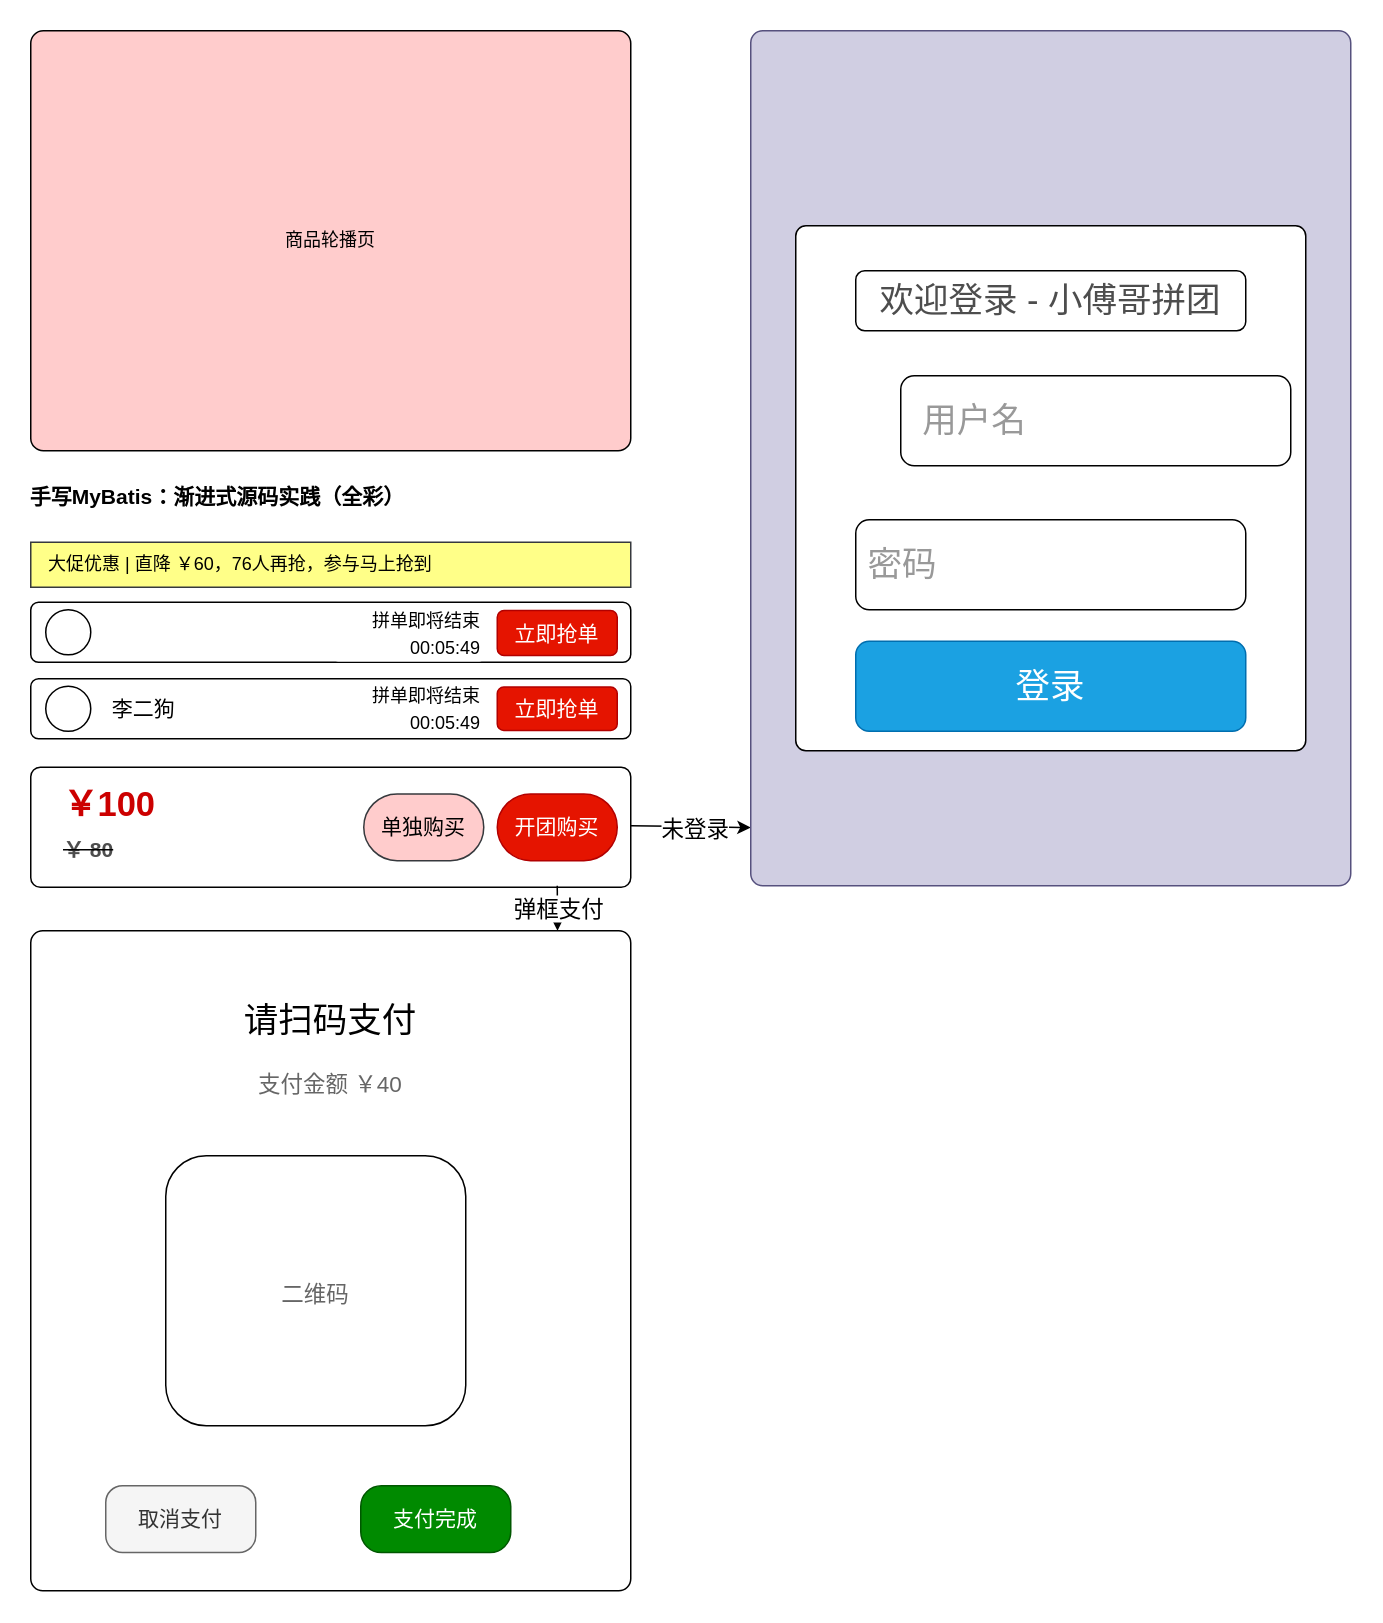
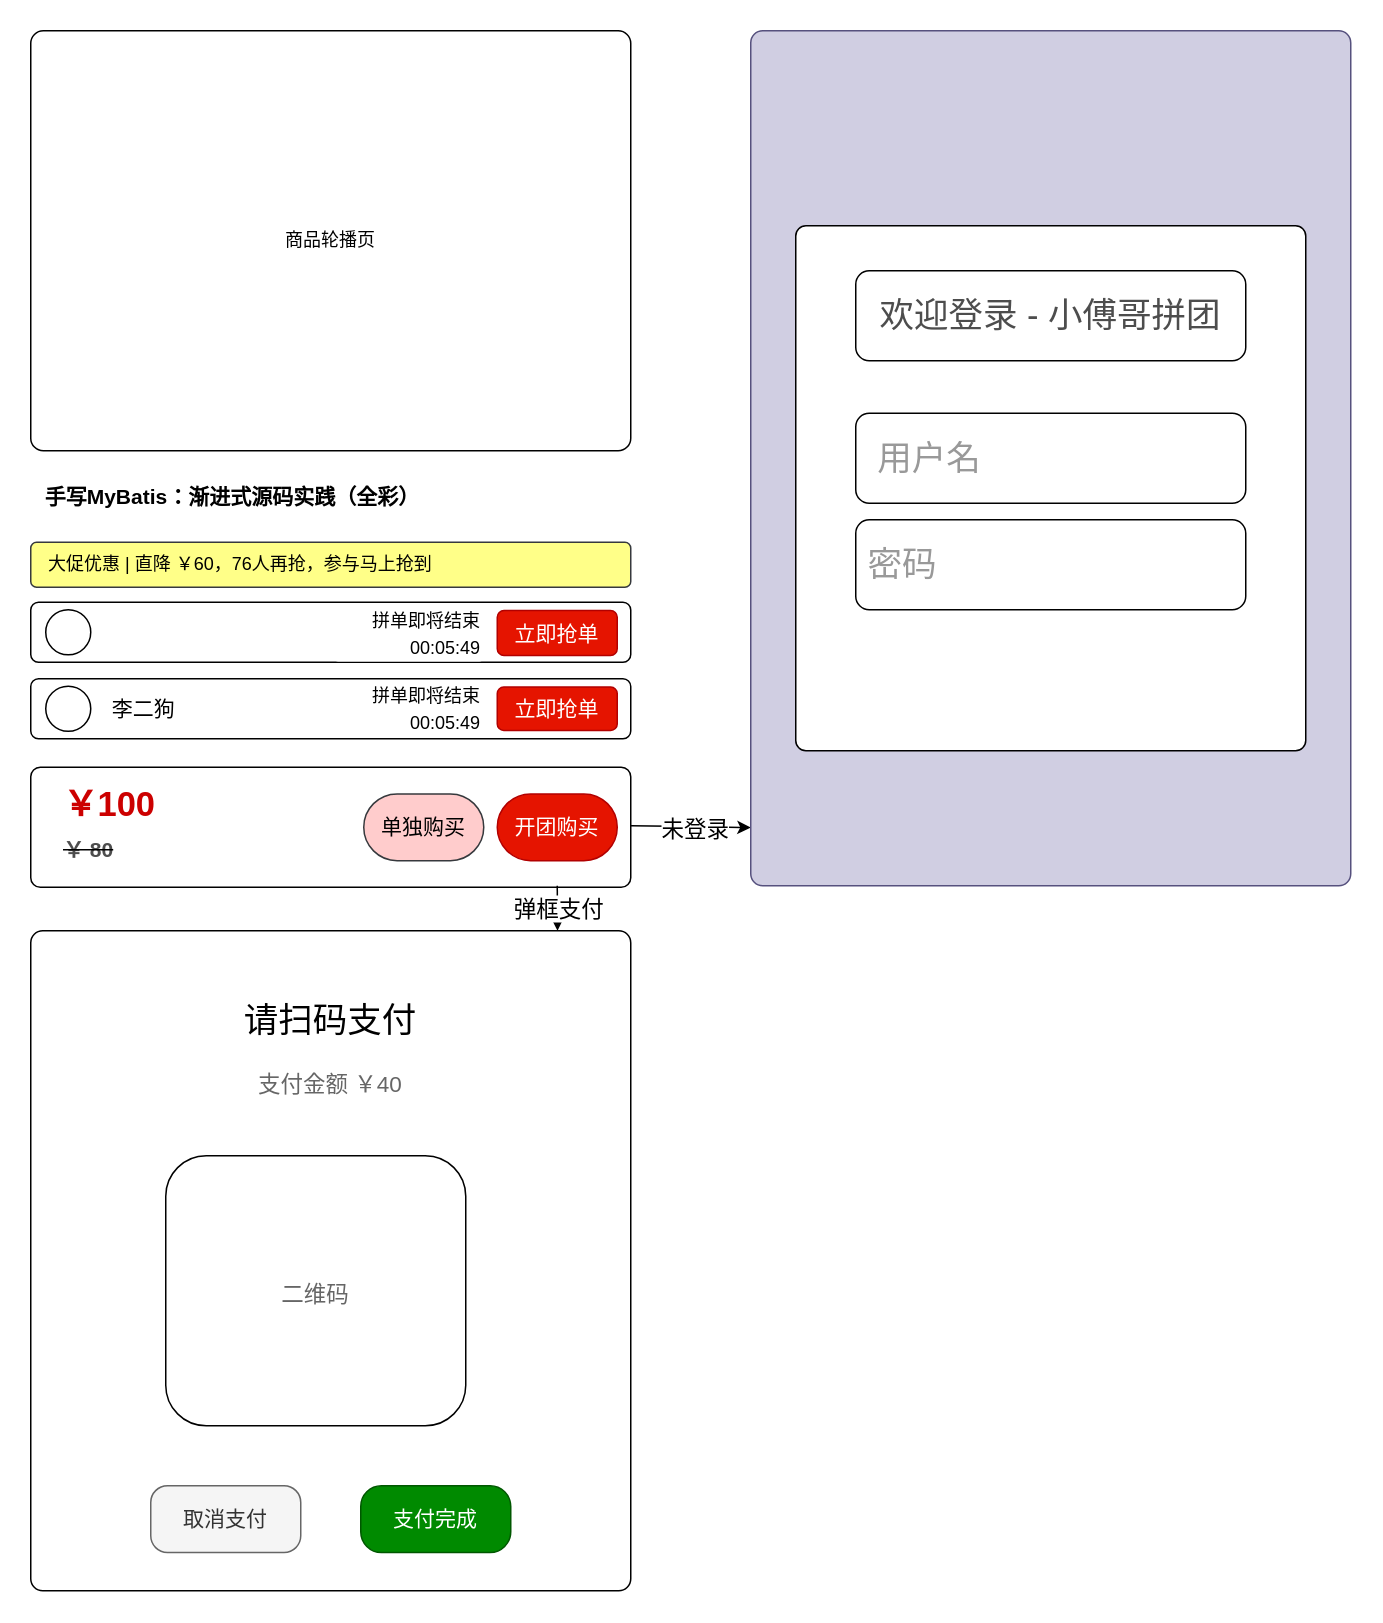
node "商品轮播页": fillcolor #ffcccc -> #ffffff
node "欢迎登录 - 小傅哥拼团": size 390x60 -> 390x90
node "用户名": moved (1096, 421) -> (1051, 458)
node "手写MyBatis：渐进式源码实践（全彩）": moved (316, 497) -> (331, 497)
node "大促优惠 | 直降 ￥60，76人再抢，参与马上抢到": shape rectangle -> rounded rectangle
node "登录": removed
node "取消支付": moved (181, 1519) -> (226, 1519)
